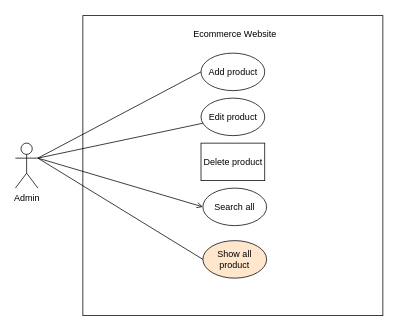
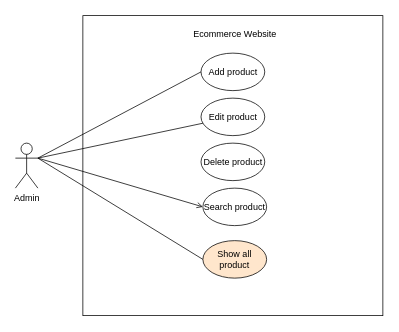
node "Delete product": shape rectangle -> ellipse
node "Search all": label "Search all" -> "Search product"
